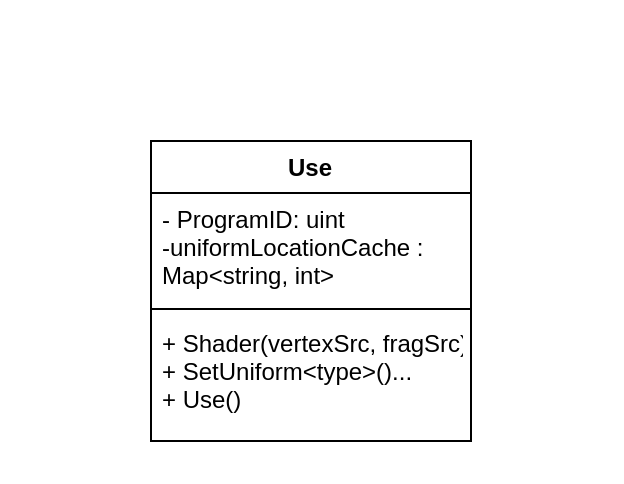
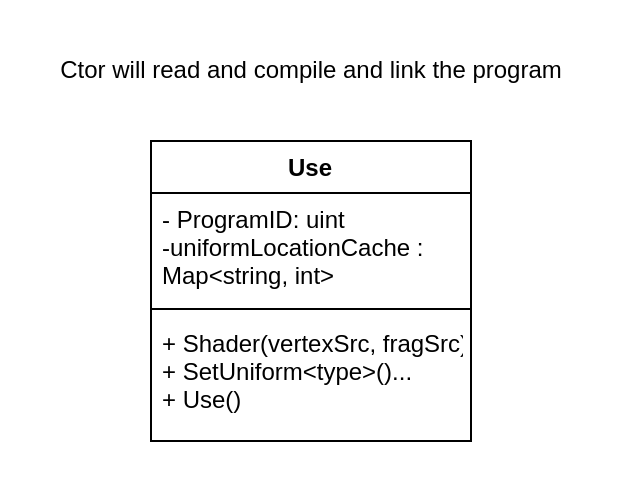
node "Ctor will read and compile and link the program": added
